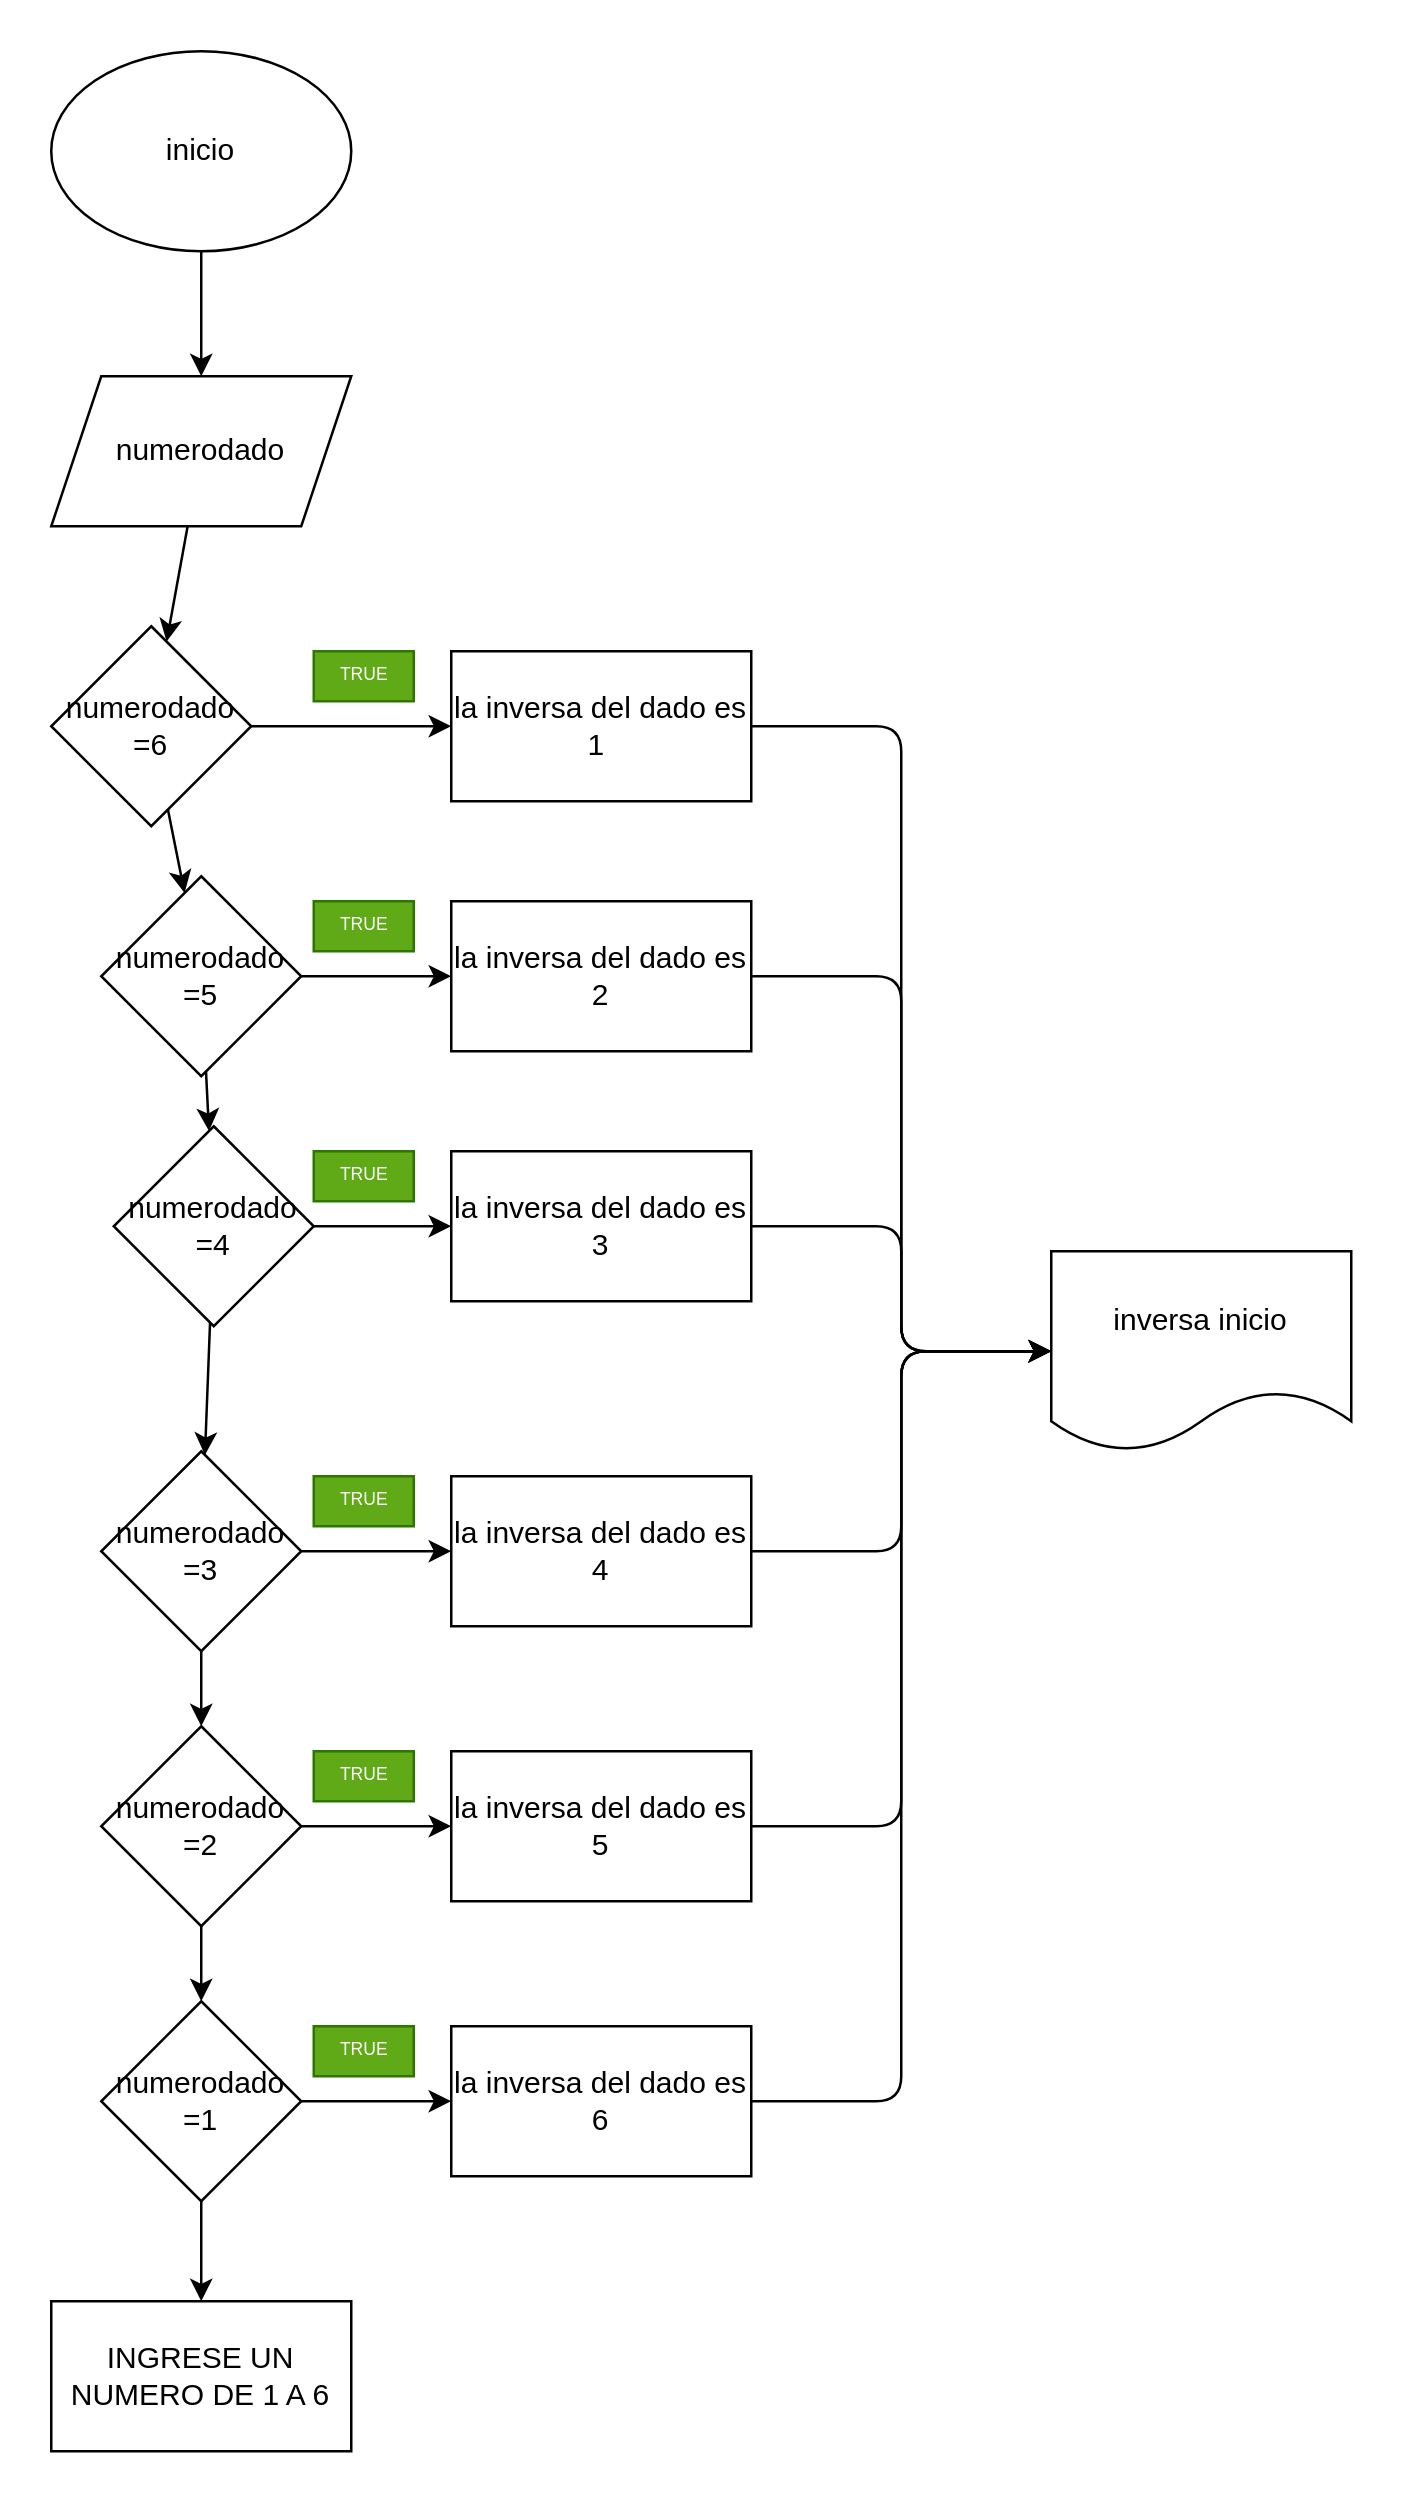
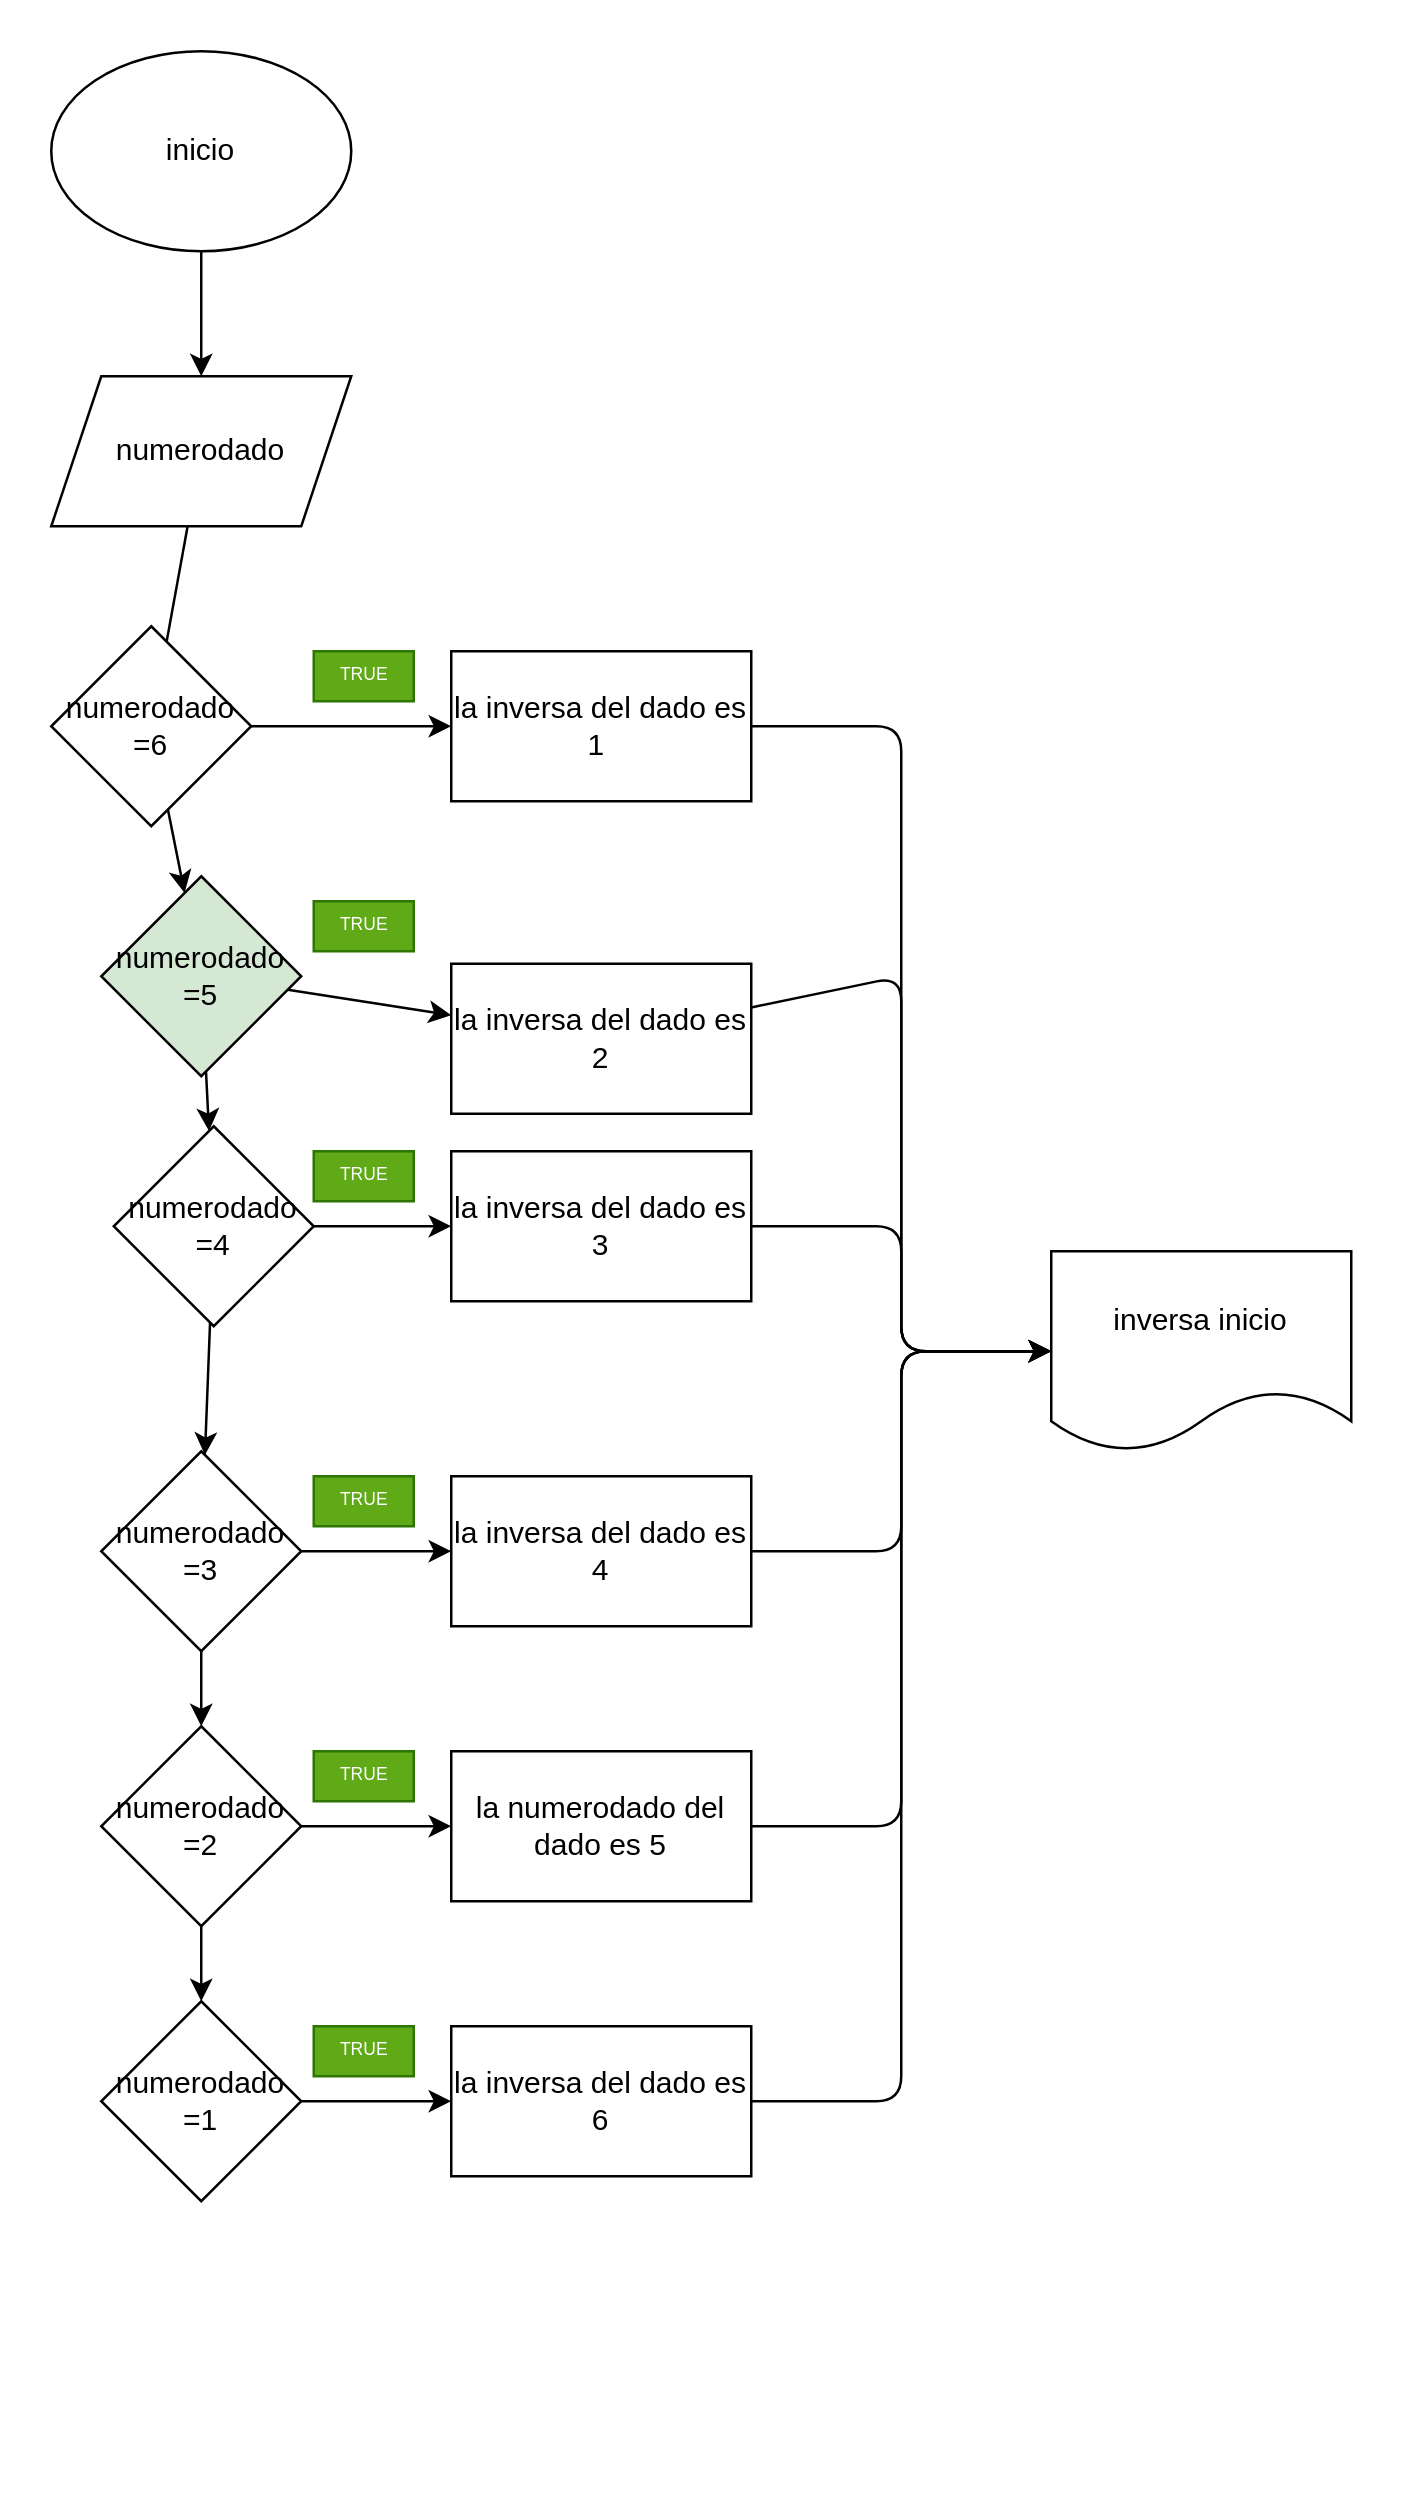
edge "numerodado" -> "numerodado =6": arrowhead classic -> none
node "numerodado =5": fillcolor #ffffff -> #d5e8d4
node "la inversa del dado es 2": moved (601, 976) -> (601, 1039)
node "la inversa del dado es 5": label "la inversa del dado es 5" -> "la numerodado del dado es 5"
edge "numerodado =1" -> "INGRESE UN NUMERO DE 1 A 6": removed
node "INGRESE UN NUMERO DE 1 A 6": removed
